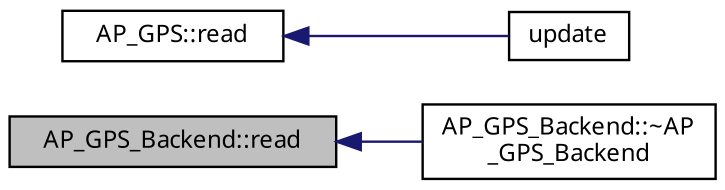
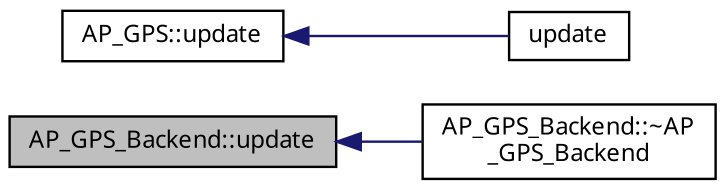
node "AP_GPS::read": label "AP_GPS::read" -> "AP_GPS::update"
node "AP_GPS_Backend::read": label "AP_GPS_Backend::read" -> "AP_GPS_Backend::update"
